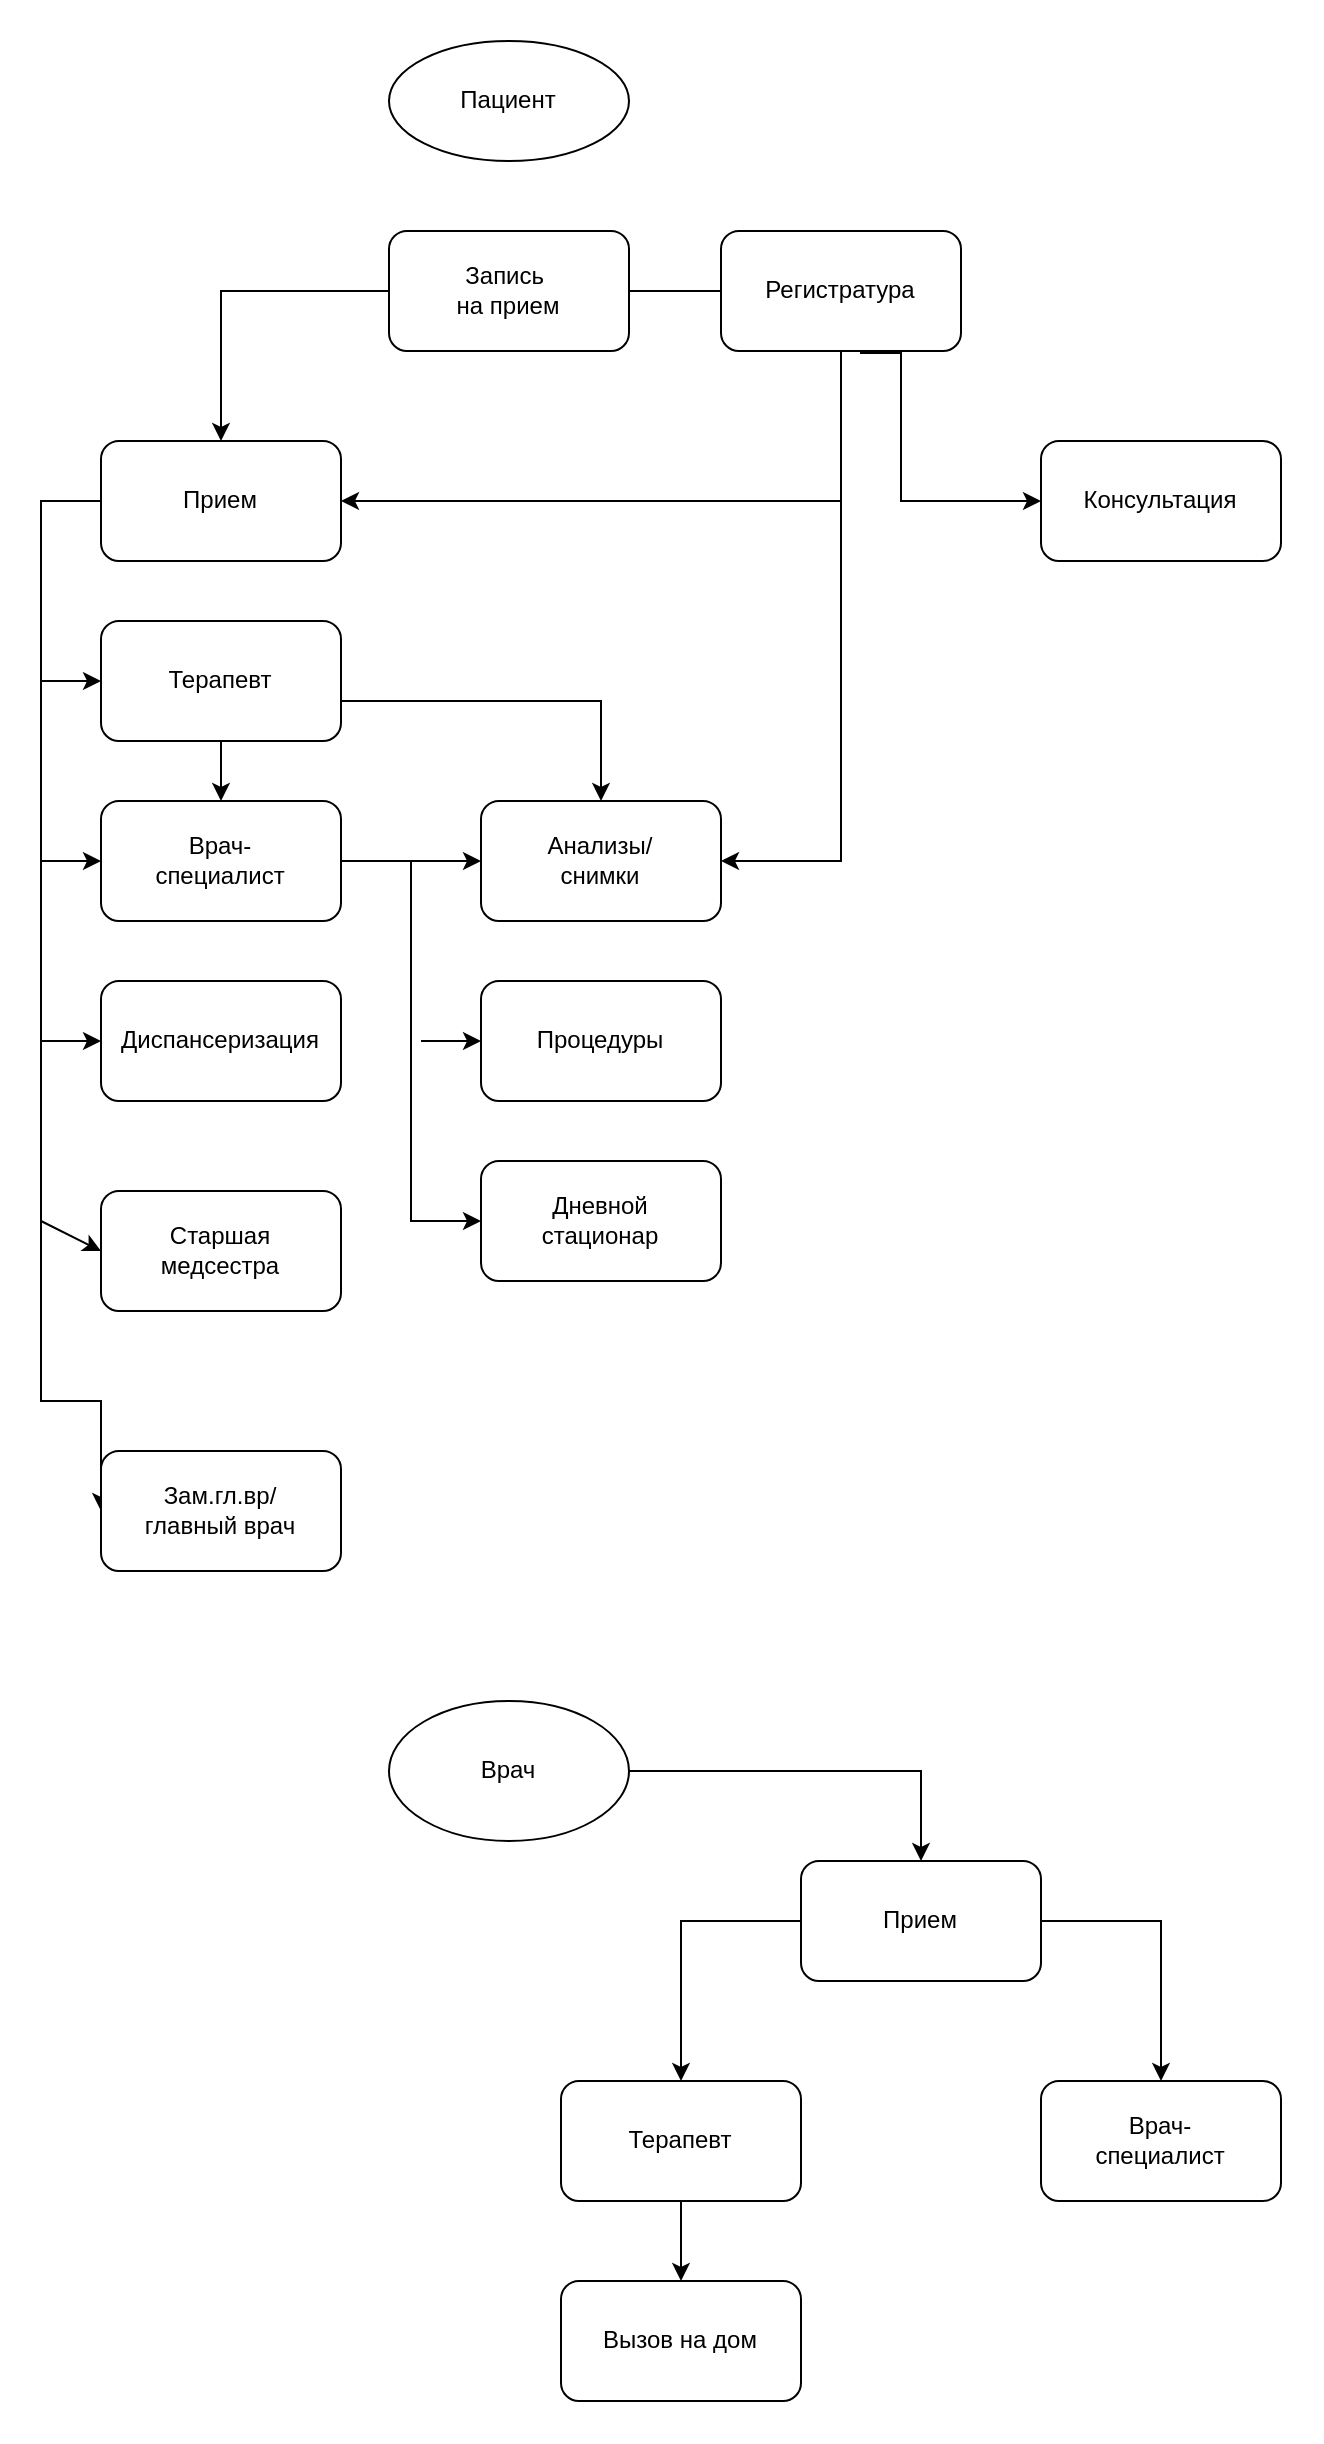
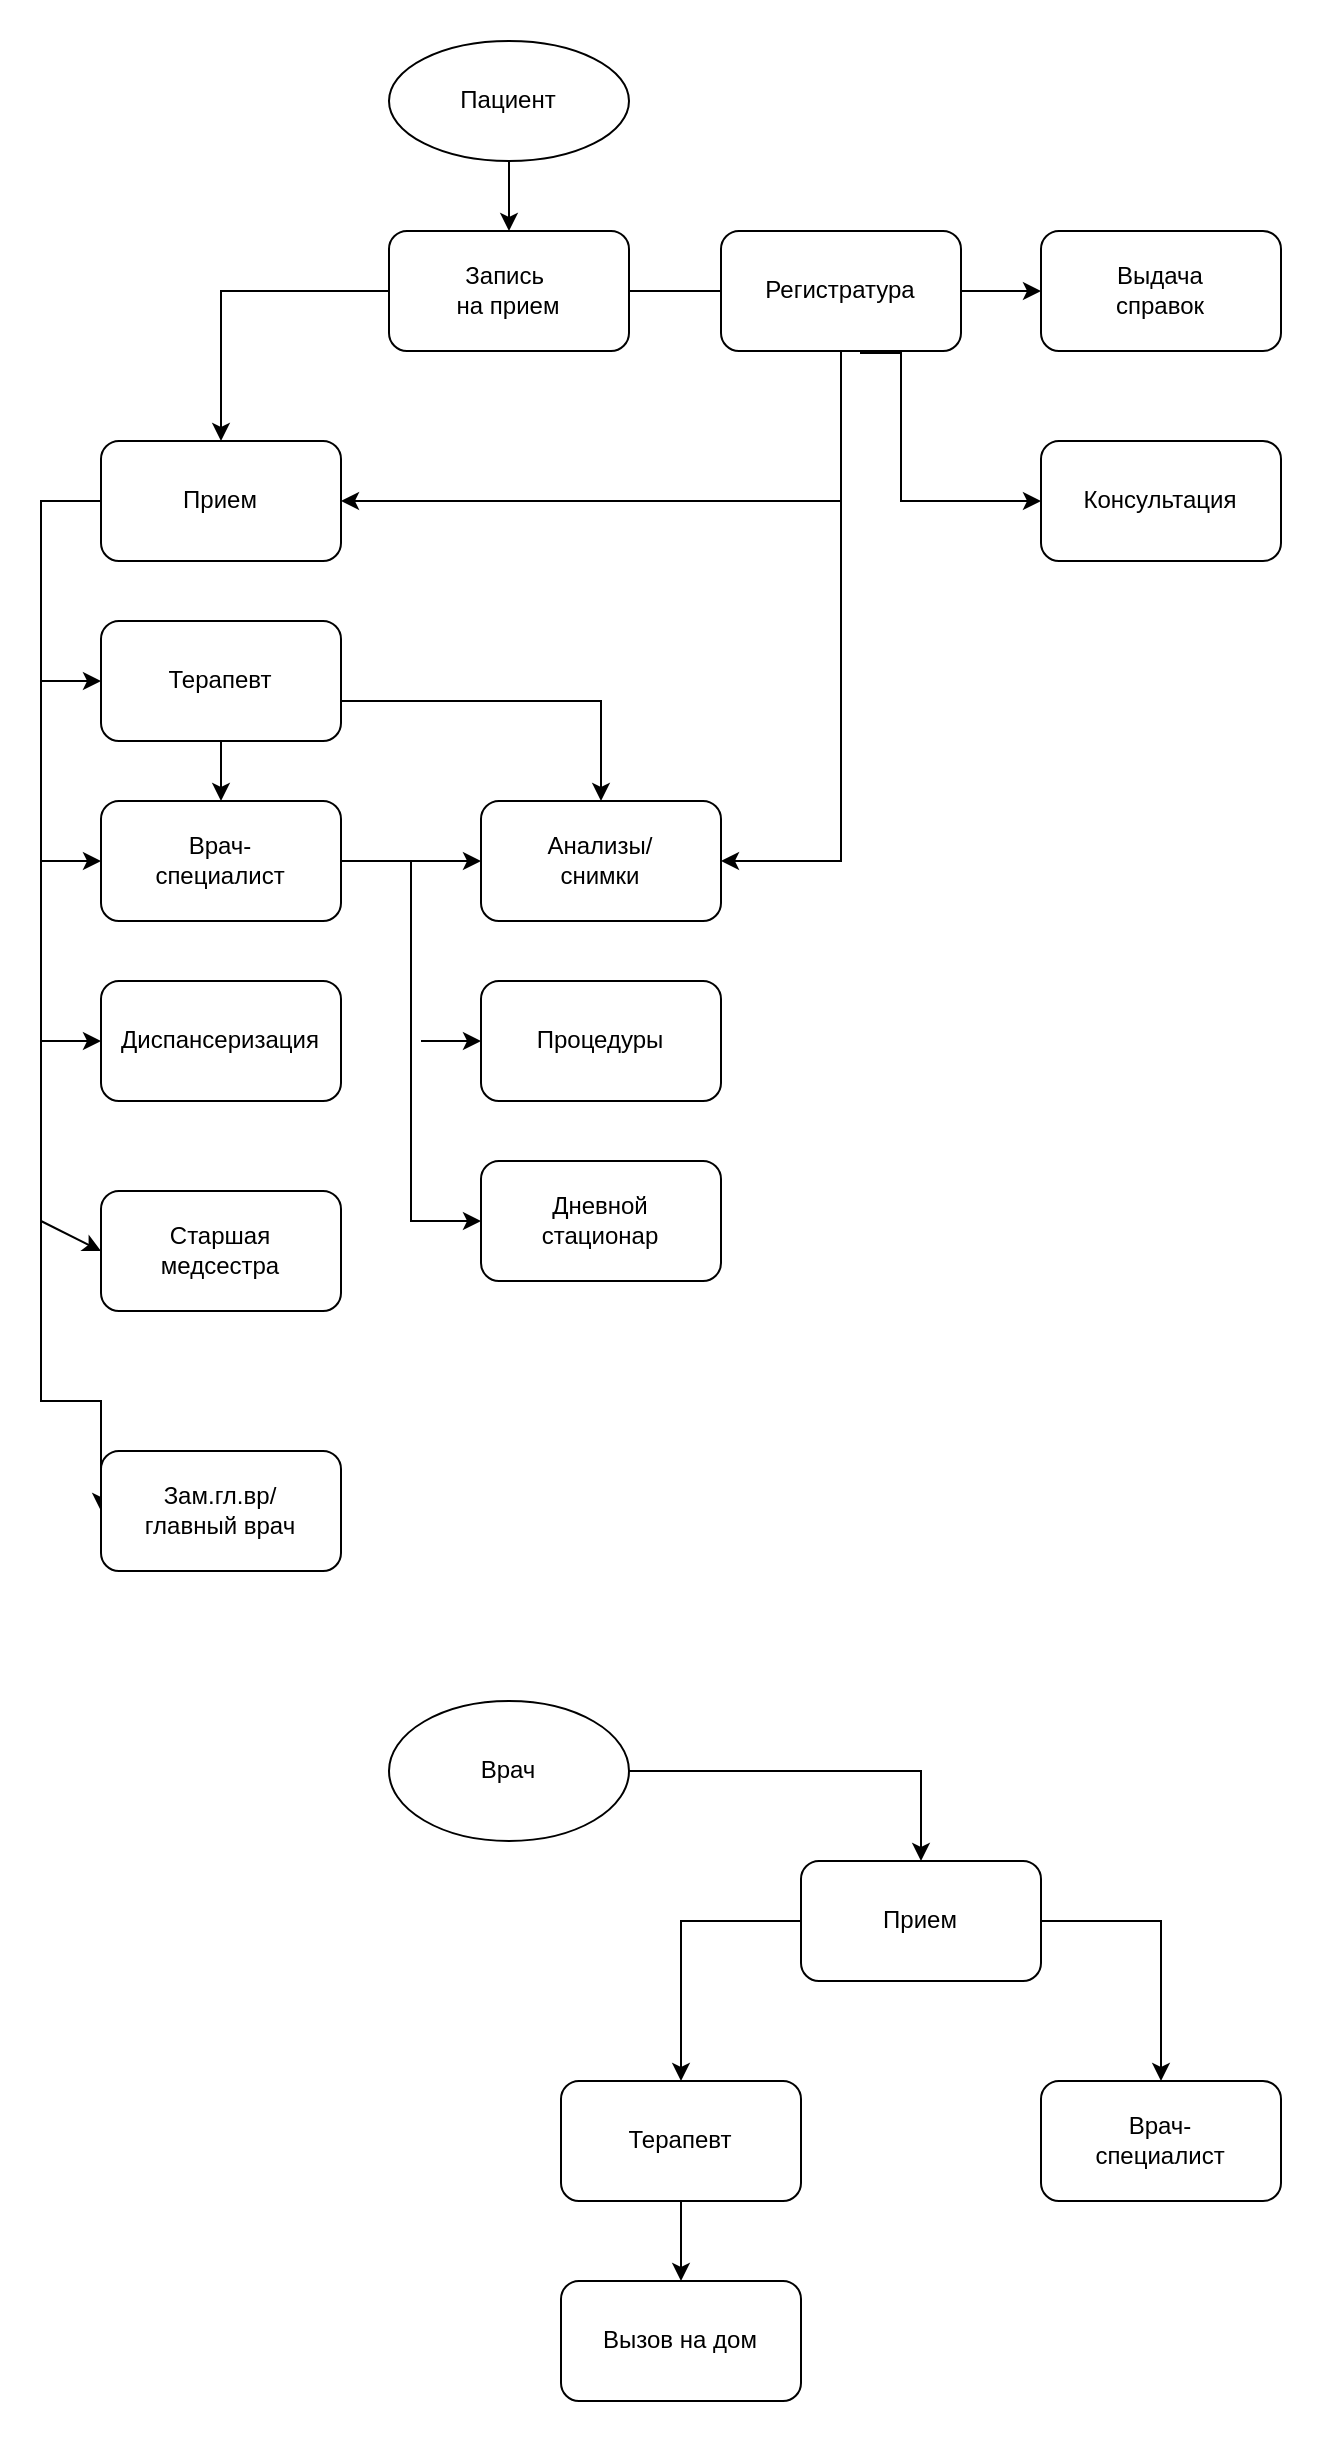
edge "Пациент" -> "Запись на прием": added
edge "Регистратура" -> "Выдача справок": added
node "Выдача справок": added
